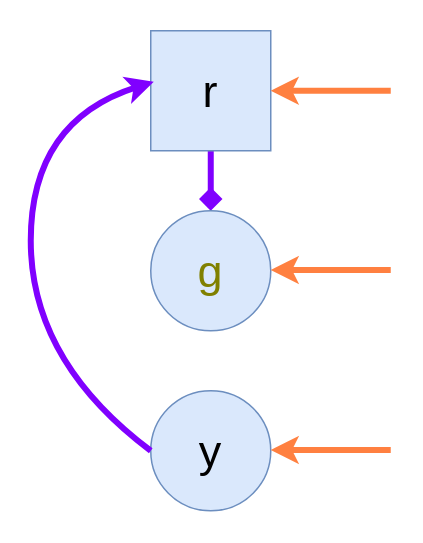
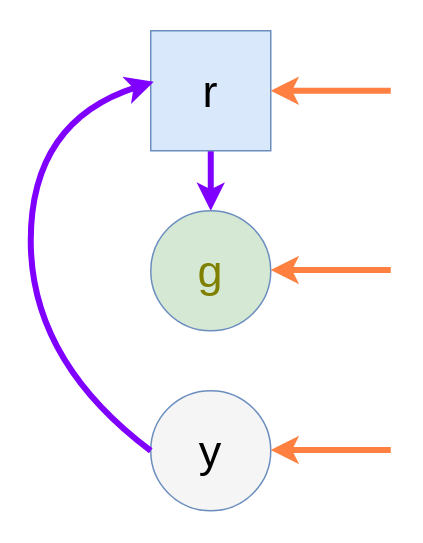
edge "r" -> "g": arrowhead diamond -> classic
node "g": fillcolor #dae8fc -> #d5e8d4
node "y": fillcolor #dae8fc -> #f5f5f5
